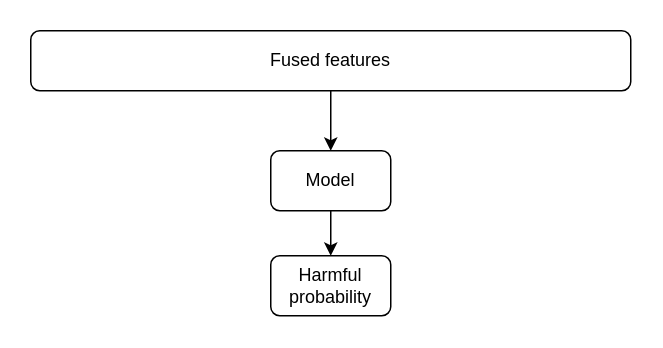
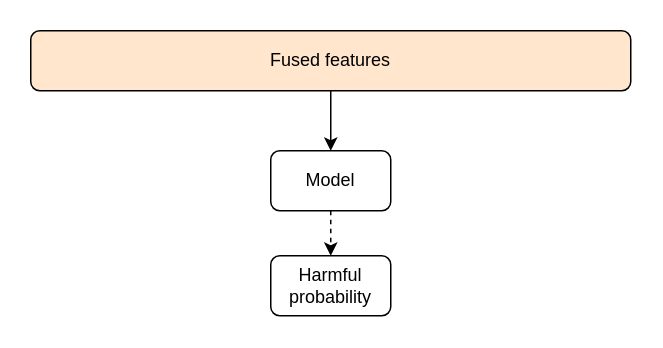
node "Fused features": fillcolor #ffffff -> #ffe6cc
edge "Model" -> "Harmful probability": style solid -> dashed
